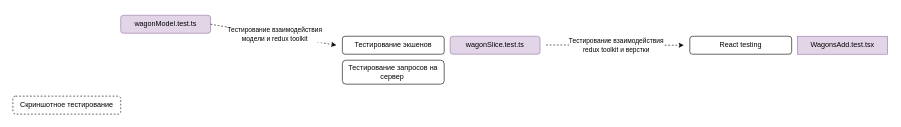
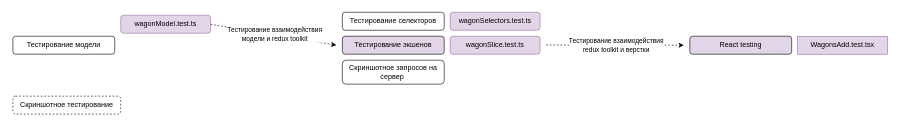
node "Тестирование селекторов": added
node "wagonSelectors.test.ts": added
node "Тестирование модели": added
node "Тестирование экшенов": fillcolor #ffffff -> #e1d5e7
node "React testing": fillcolor #ffffff -> #e1d5e7
node "Тестирование запросов на сервер": label "Тестирование запросов на сервер" -> "Скриншотное запросов на сервер"
